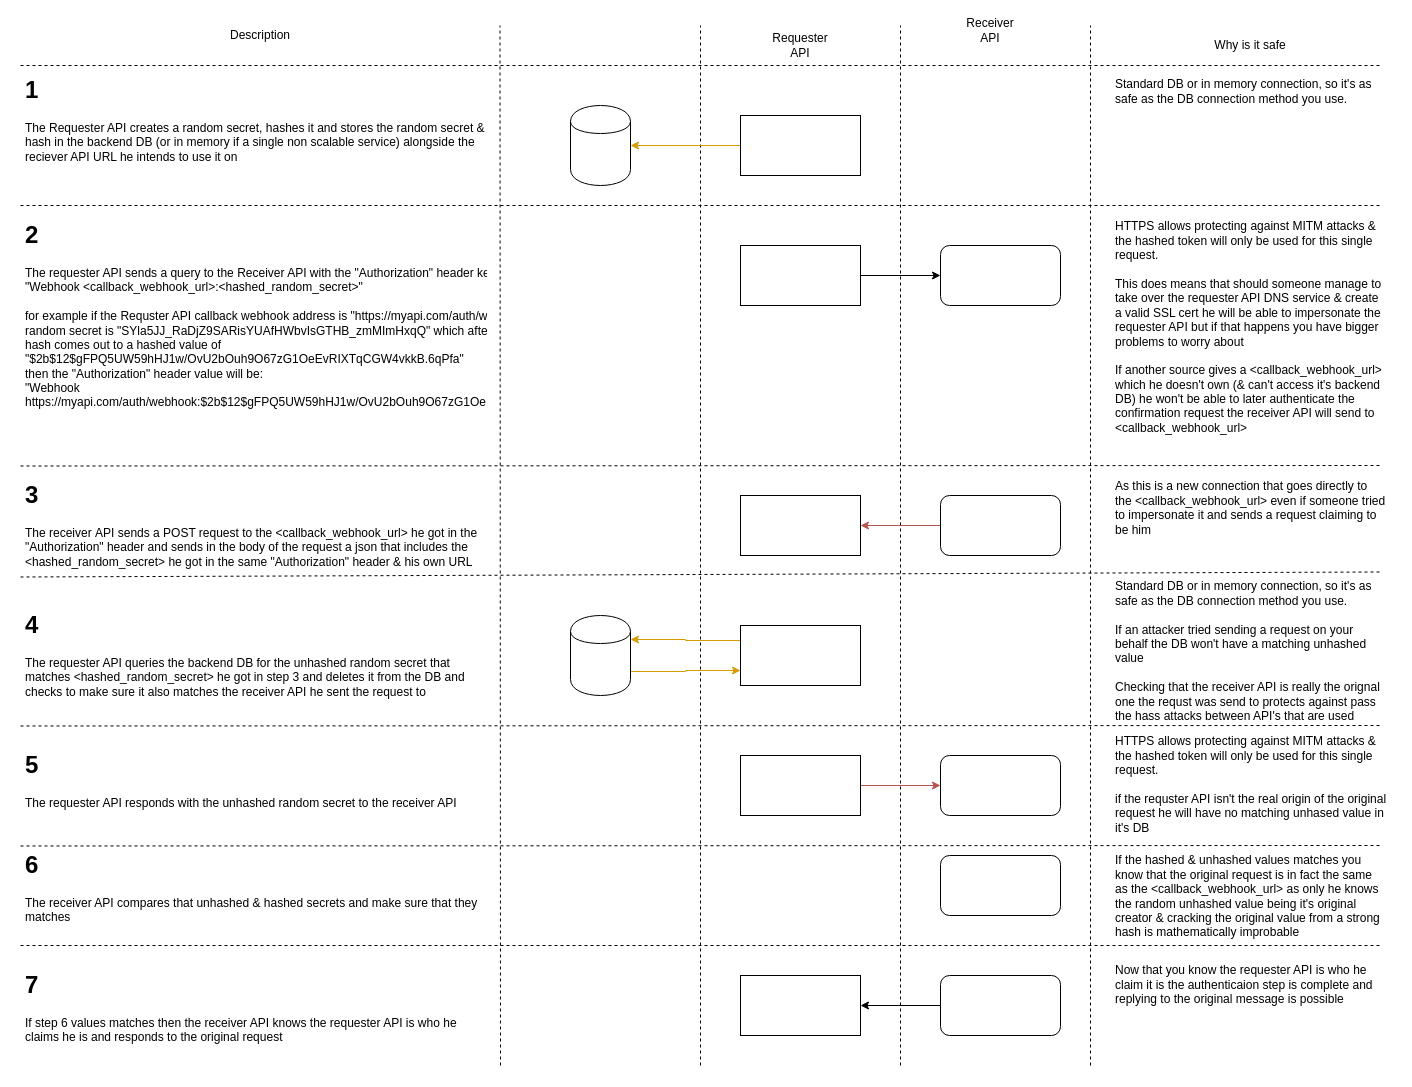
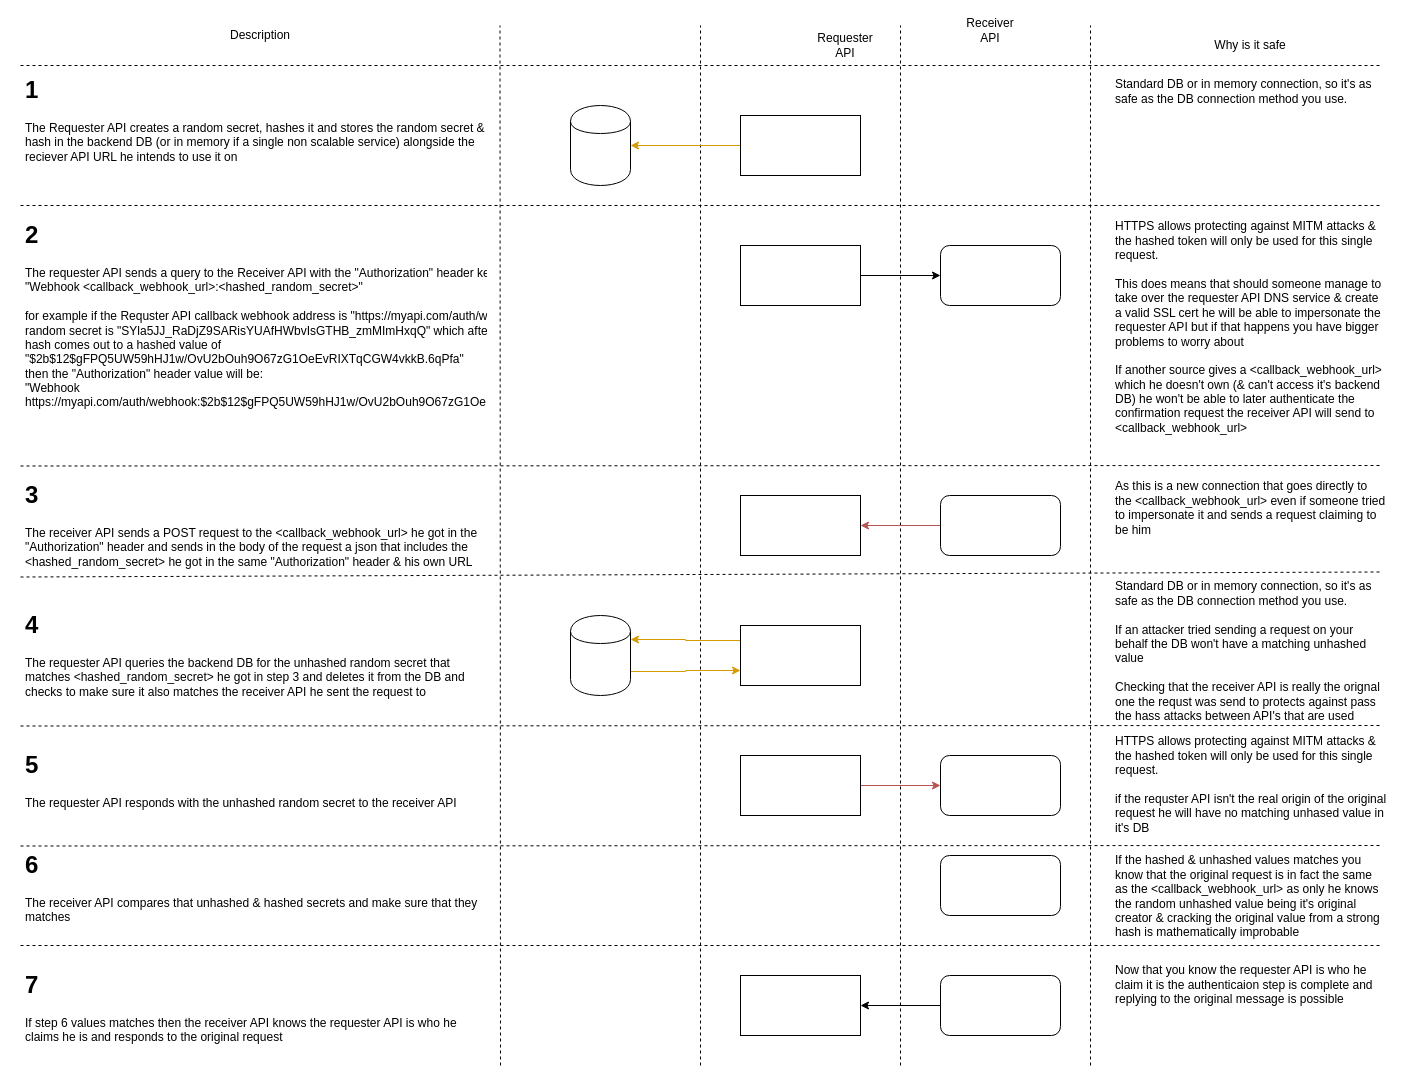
node "Requester API": moved (801, 46) -> (846, 46)
